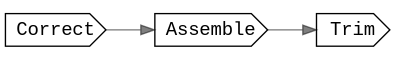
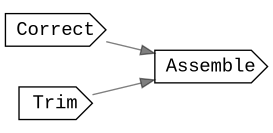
edge "Assemble" -> "Trim": reversed
